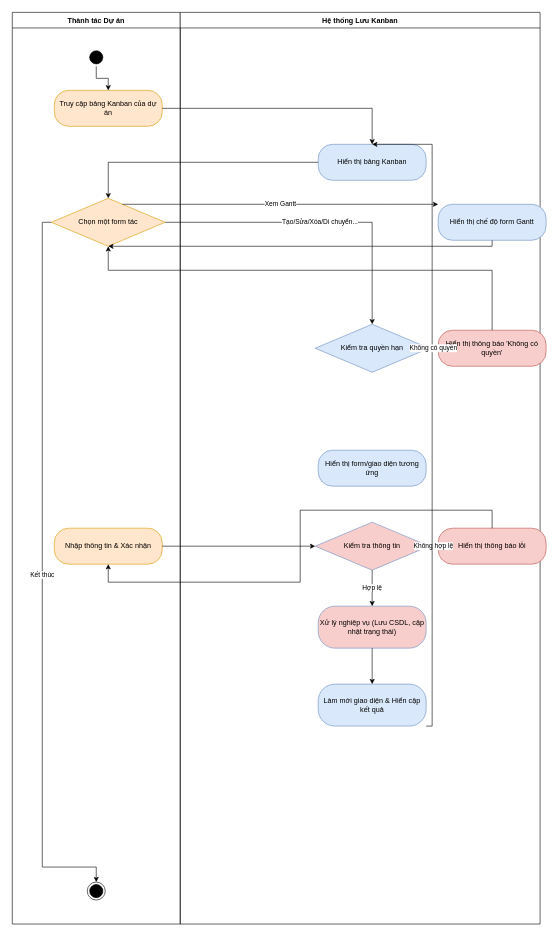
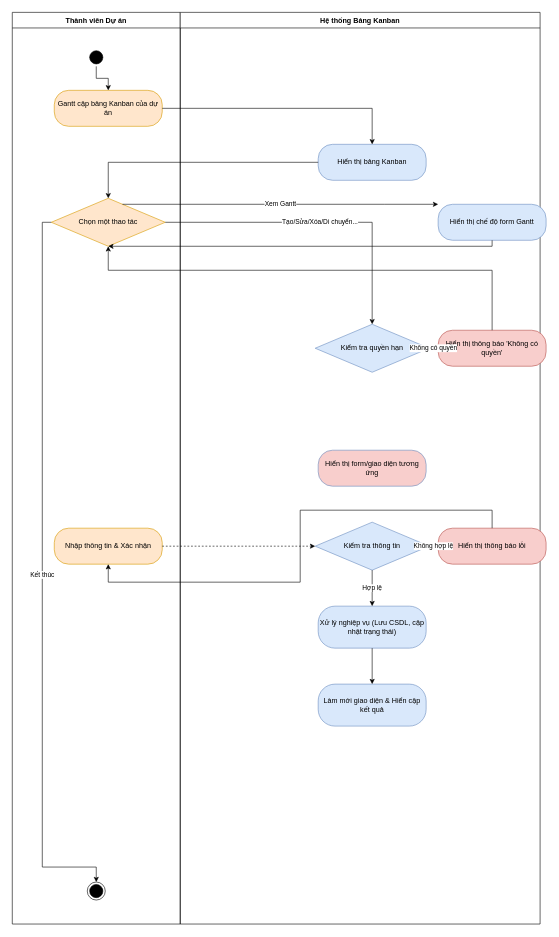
node "Thành tác Dự án": label "Thành tác Dự án" -> "Thành viên Dự án"
node "Hệ thống Lưu Kanban": label "Hệ thống Lưu Kanban" -> "Hệ thống Bảng Kanban"
node "Truy cập bảng Kanban của dự án": label "Truy cập bảng Kanban của dự án" -> "Gantt cập bảng Kanban của dự án"
edge "Làm mới giao diện & Hiển cập kết quả" -> "Hiển thị bảng Kanban": removed
node "Chọn một form tác": label "Chọn một form tác" -> "Chọn một thao tác"
node "Hiển thị form/giao diện tương ứng": fillcolor #d9e8fb -> #f8cecc
edge "Nhập thông tin & Xác nhận" -> "Kiểm tra thông tin": style solid -> dashed
node "Kiểm tra thông tin": fillcolor #f8cecc -> #d9e8fb
node "Xử lý nghiệp vụ (Lưu CSDL, cập nhật trạng thái)": fillcolor #f8cecc -> #d9e8fb
